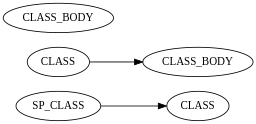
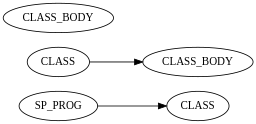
node "SP_CLASS": label "SP_CLASS" -> "SP_PROG"
